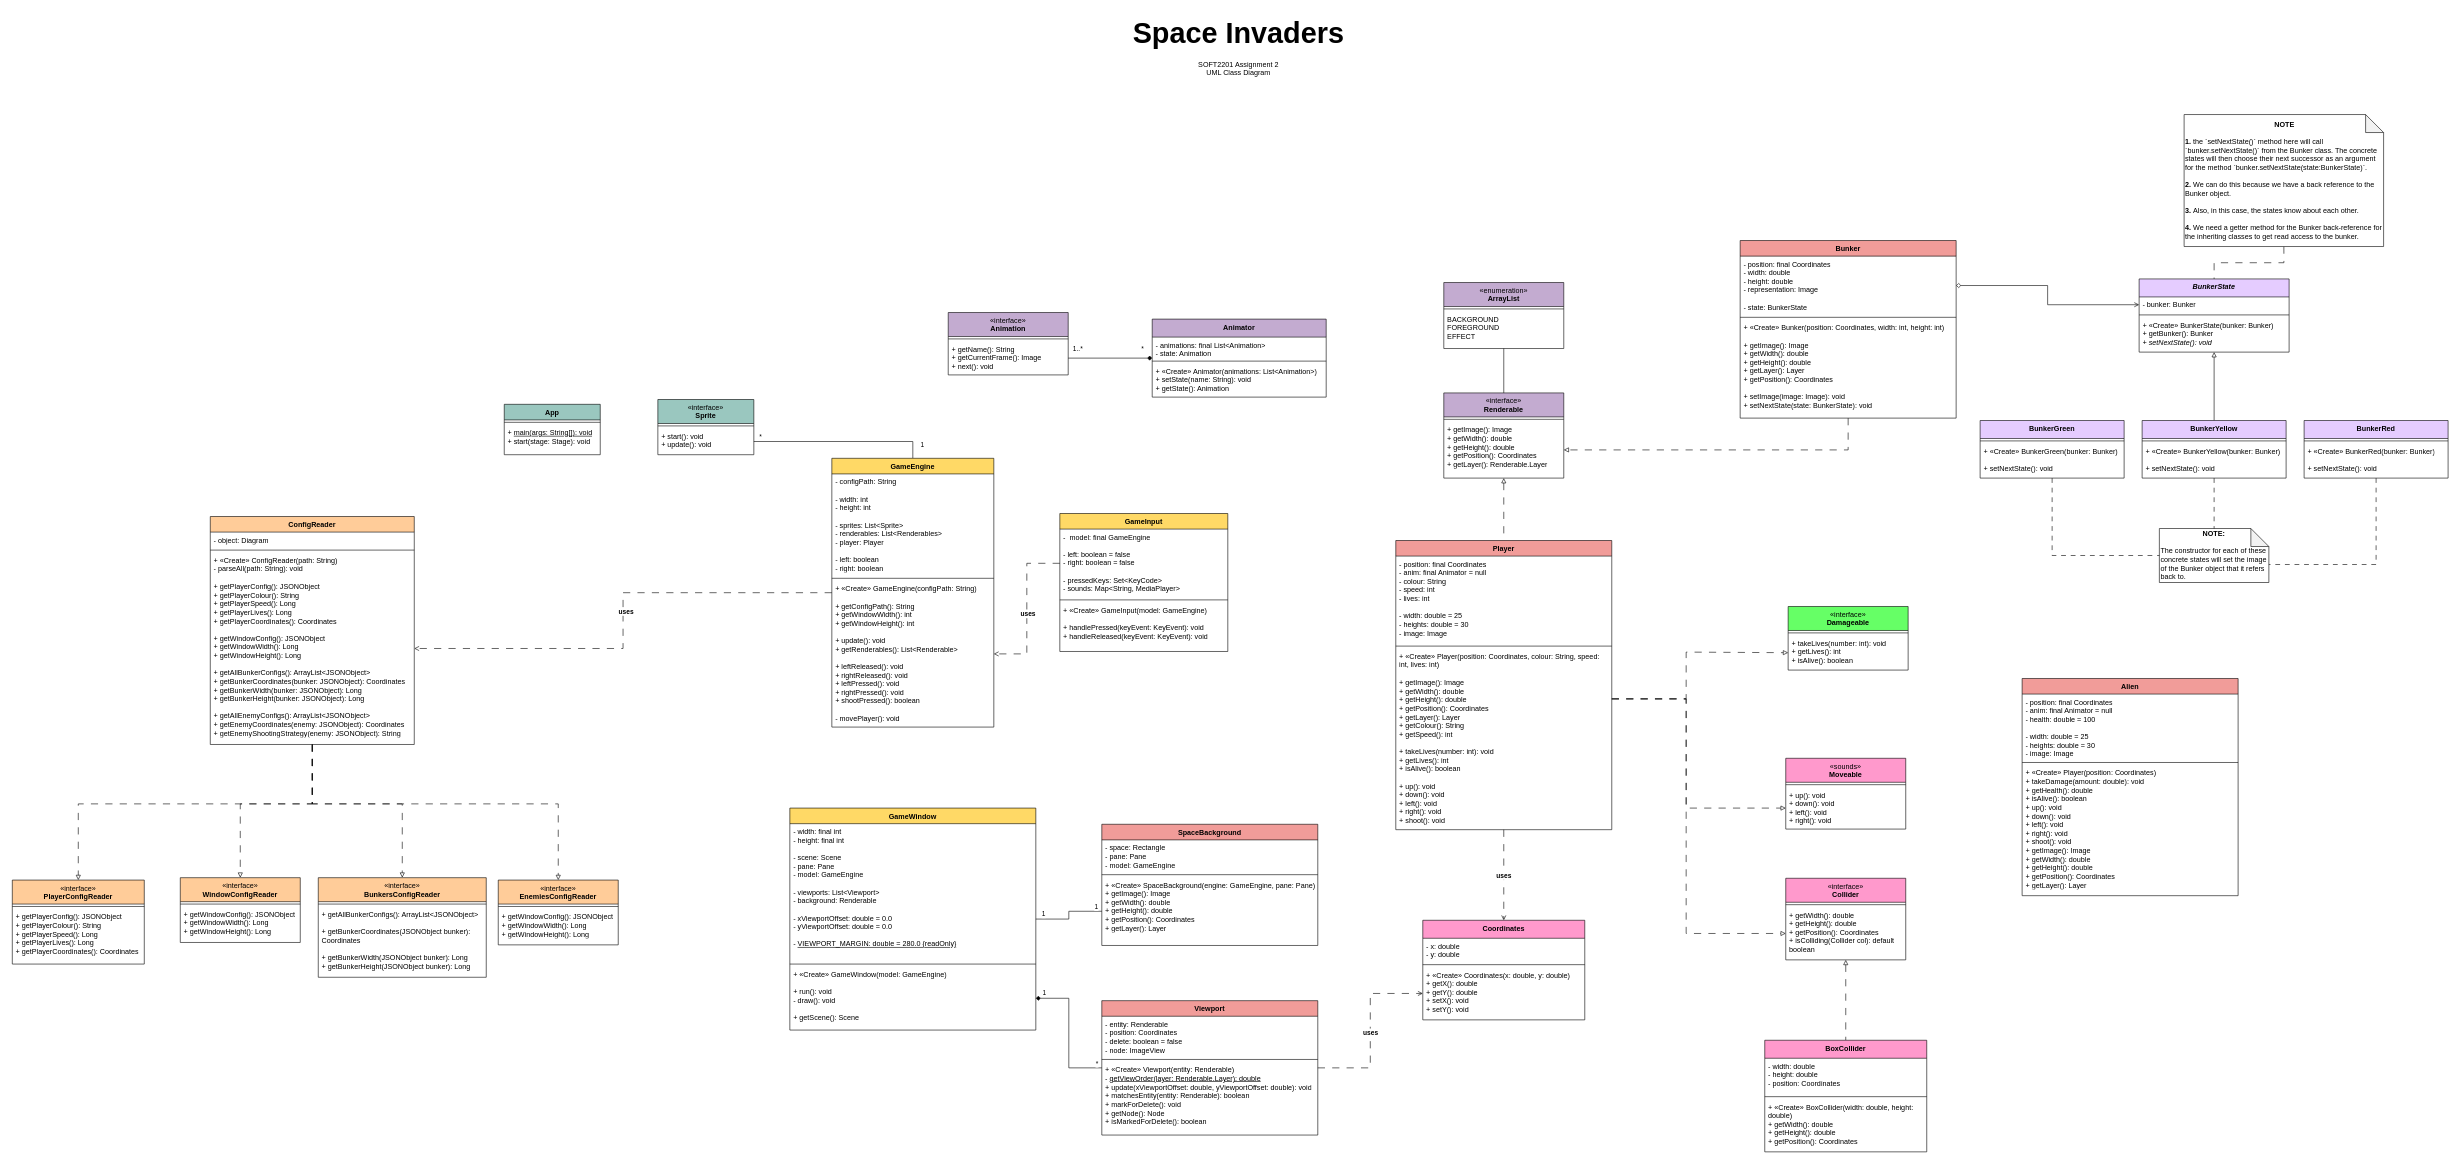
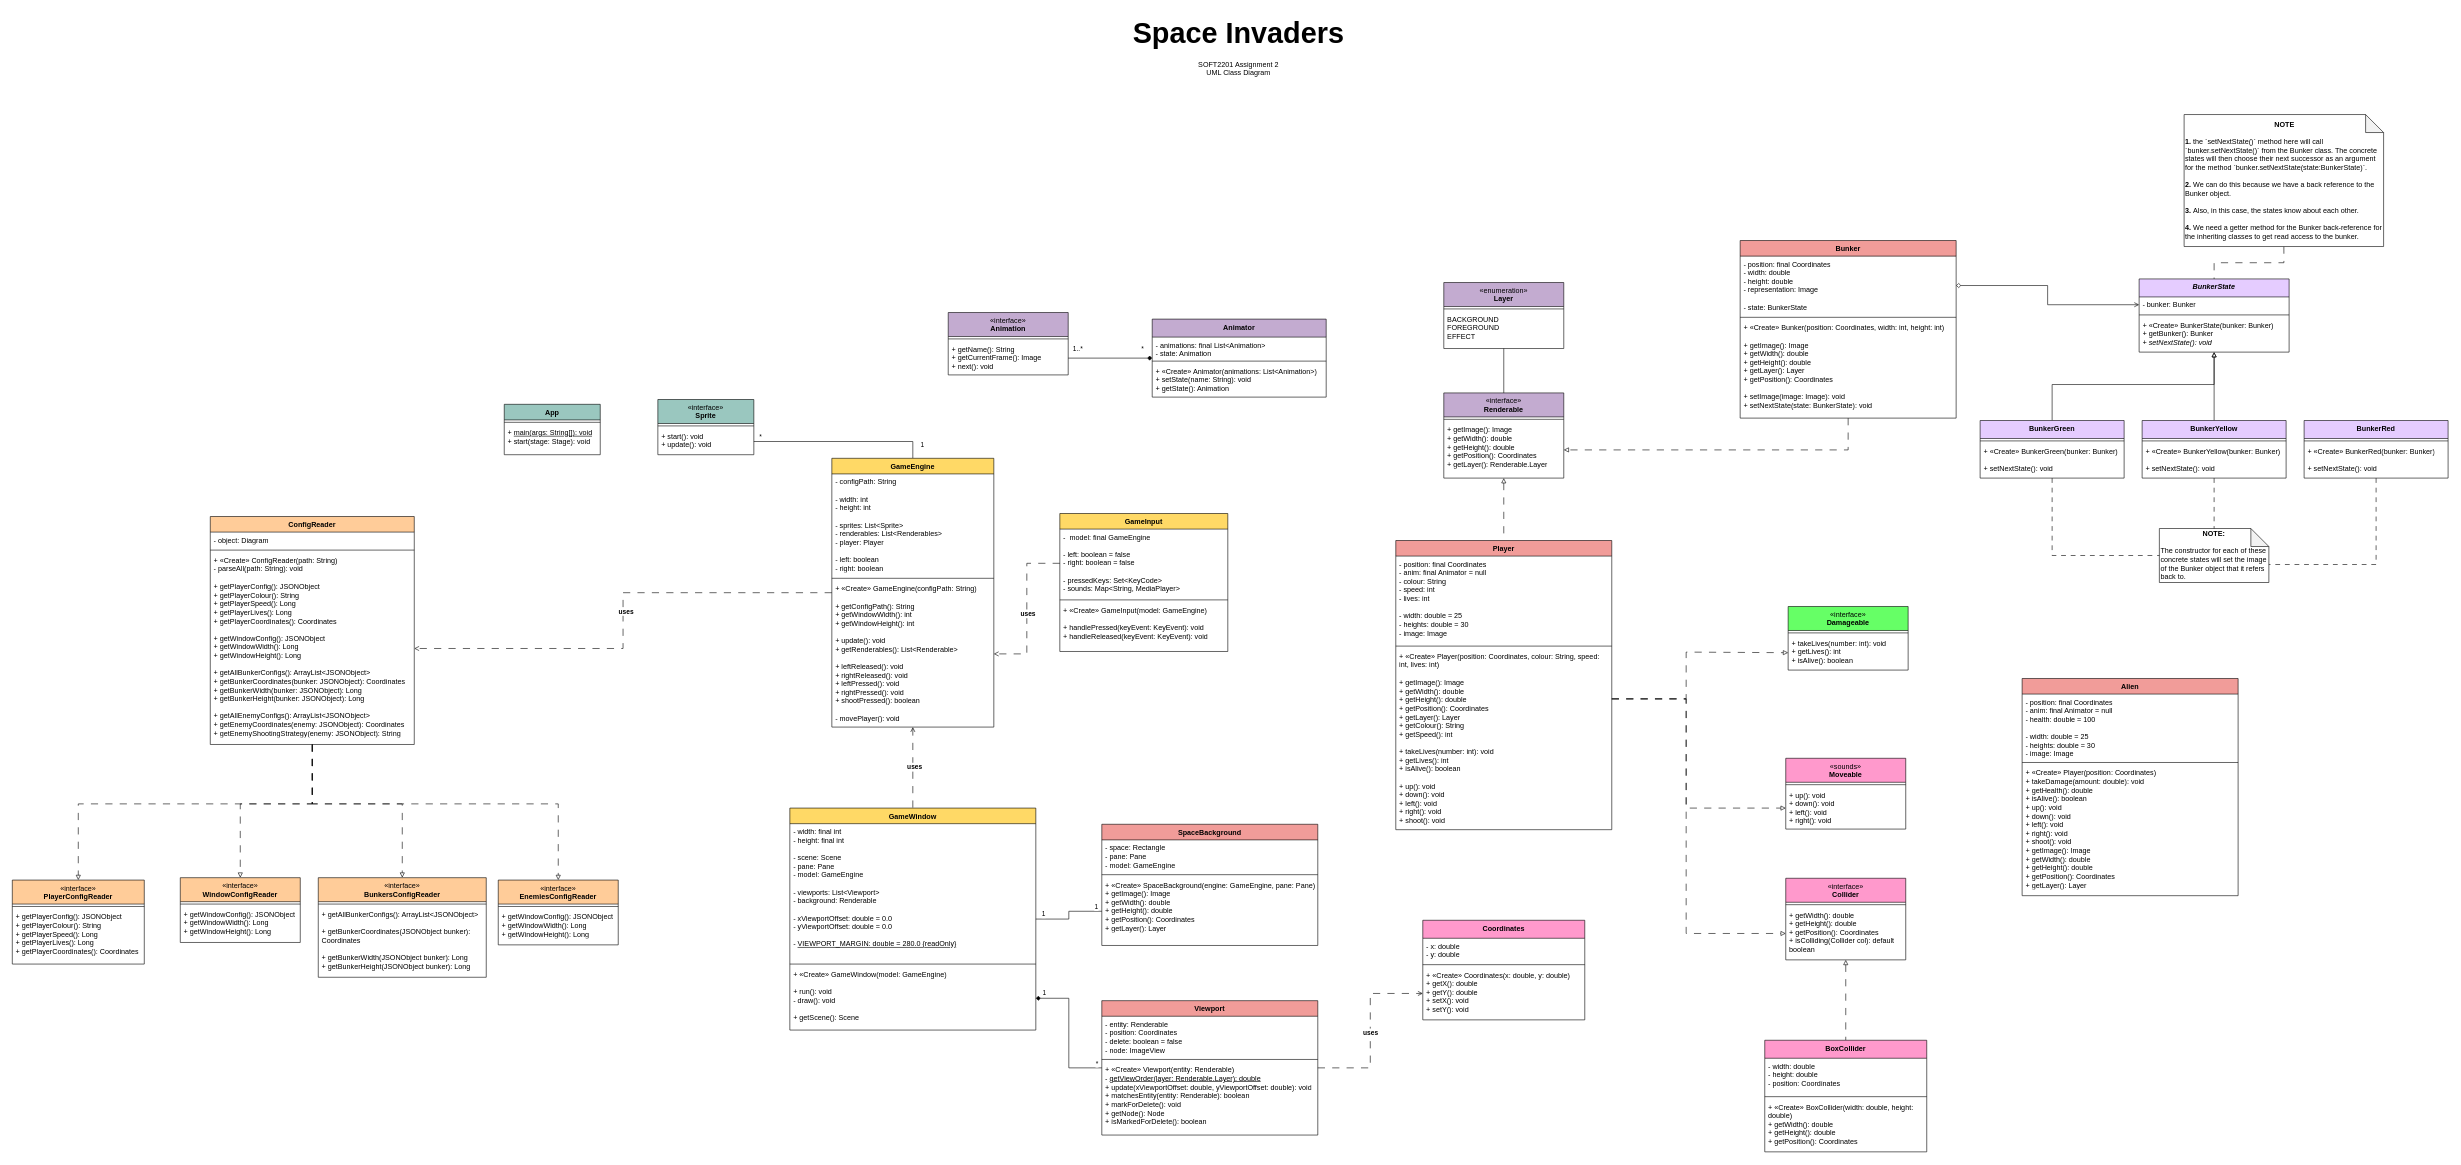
node "«enumeration»ArrayList": label "«enumeration»ArrayList" -> "«enumeration»Layer"
edge "BunkerGreen" -> "BunkerState": added
edge "GameWindow" -> "GameEngine": added, label "uses"
edge "Player" -> "Coordinates": removed, label "uses"
